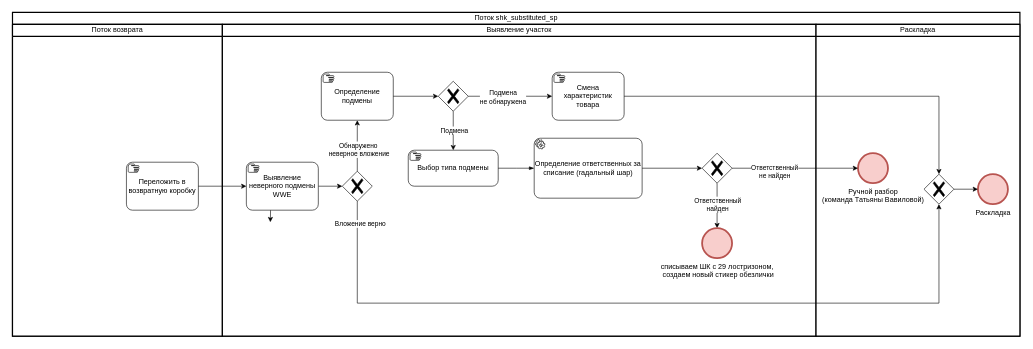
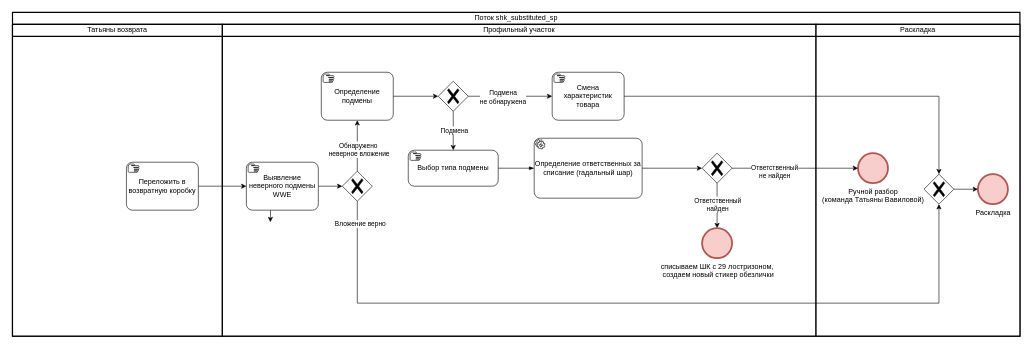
node "Поток возврата": label "Поток возврата" -> "Татьяны возврата"
node "Выявление участок": label "Выявление участок" -> "Профильный участок"
